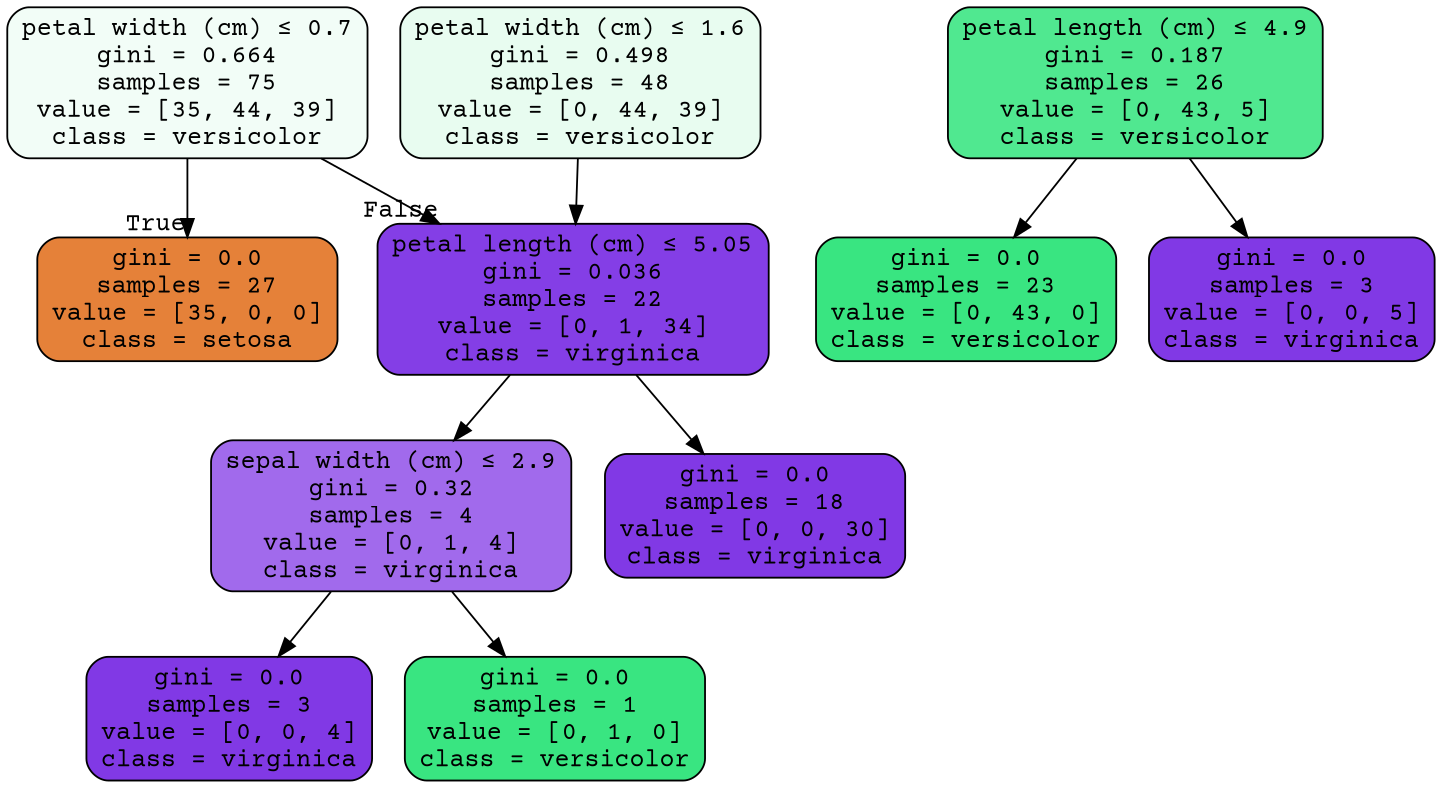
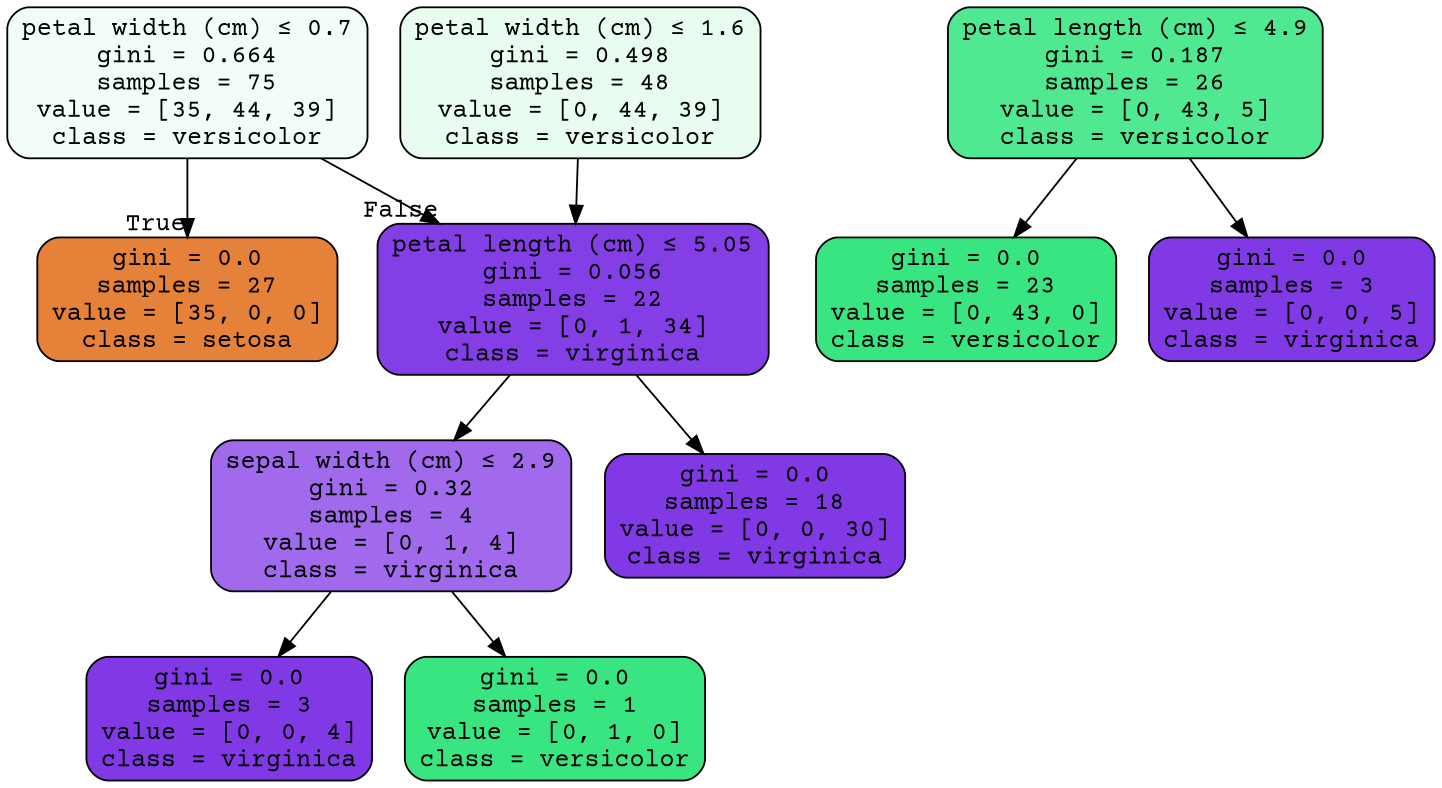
node "petal length (cm) ≤ 5.05": text "gini = 0.036" -> "gini = 0.056"
